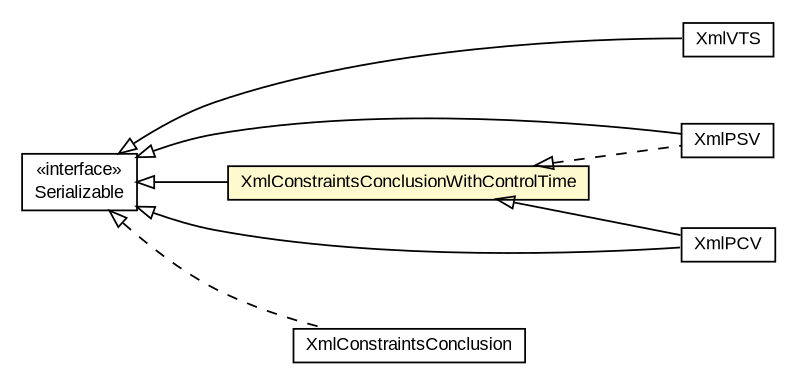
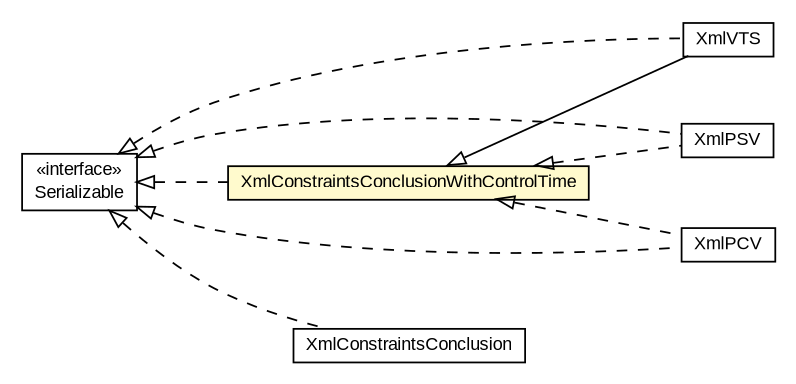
edge "XmlVTS" -> "Serializable": style solid -> dashed
edge "XmlVTS" -> "XmlConstraintsConclusionWithControlTime": added
edge "XmlPSV" -> "Serializable": style solid -> dashed
edge "XmlConstraintsConclusionWithControlTime" -> "Serializable": style solid -> dashed
edge "XmlPCV" -> "XmlConstraintsConclusionWithControlTime": style solid -> dashed
edge "XmlPCV" -> "Serializable": style solid -> dashed
